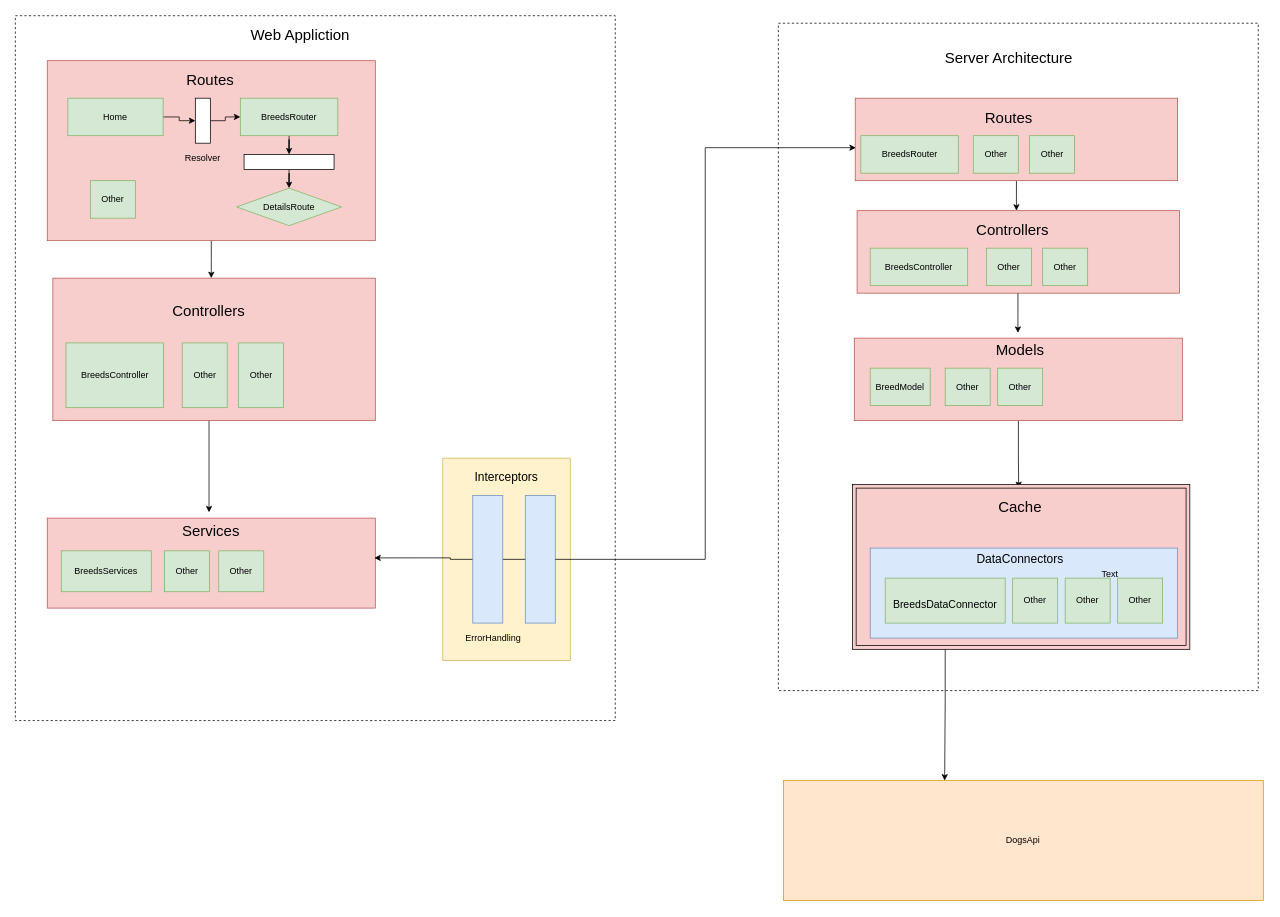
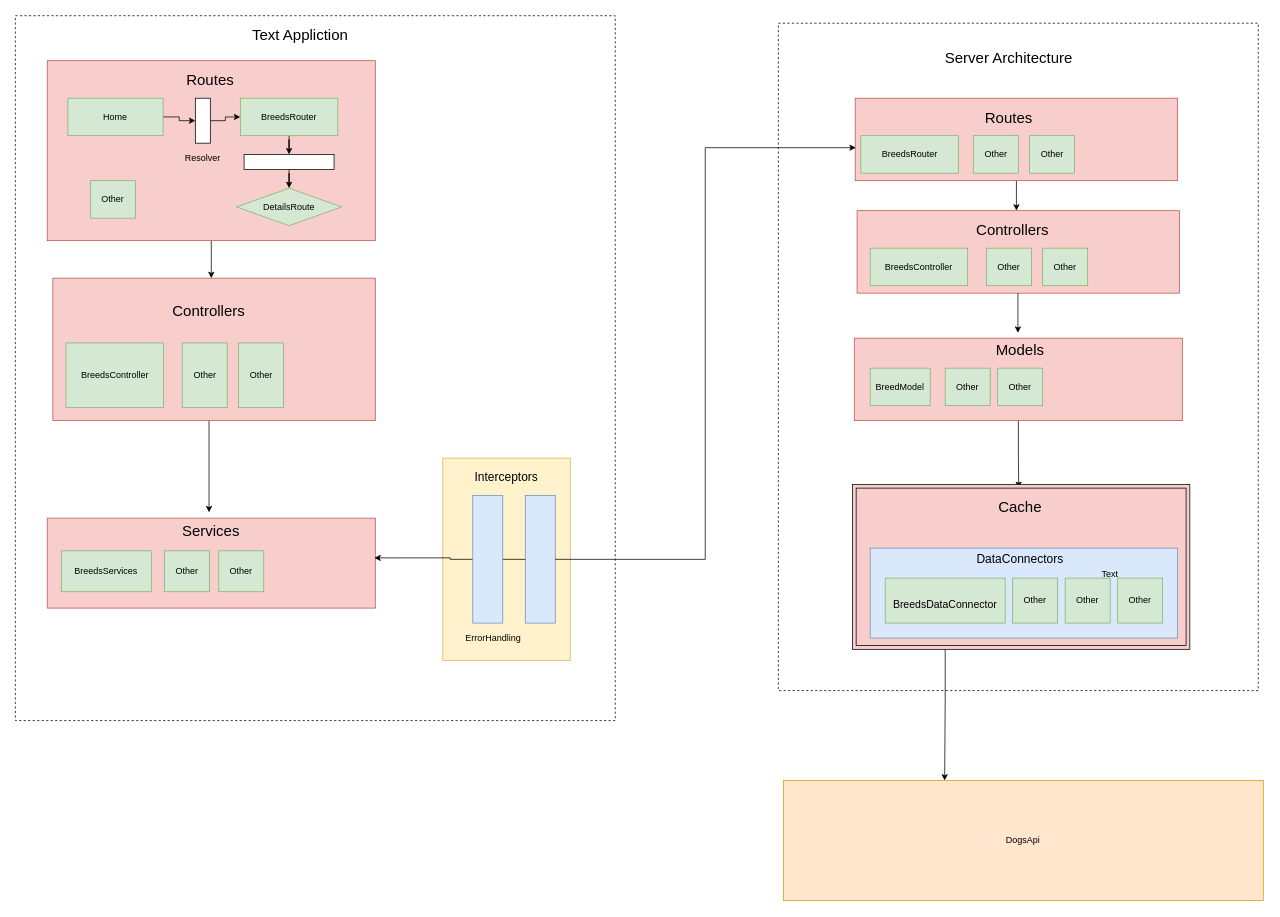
node "Web Appliction": label "Web Appliction" -> "Text Appliction"
